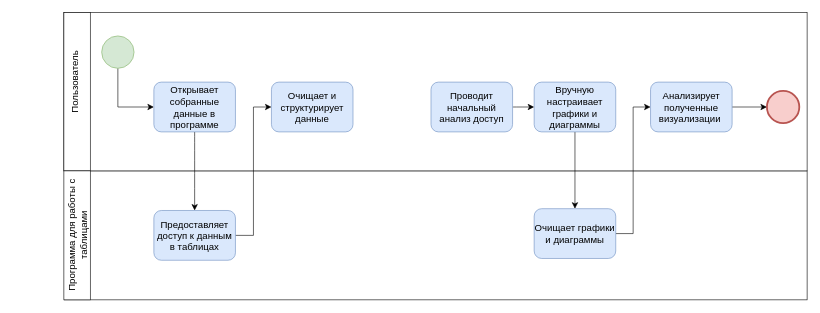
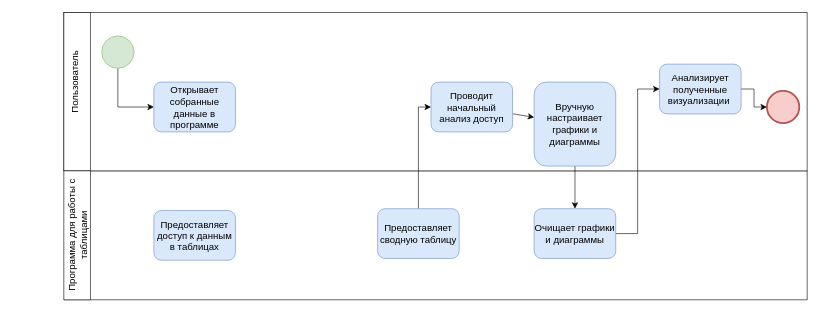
node "Очищает и структурирует данные": removed
node "Вручную настраивает графики и диаграммы": size 82x50 -> 82x84
node "Анализирует полученные визуализации": moved (692, 107) -> (701, 89)
edge "Предоставляет сводную таблицу" -> "Проводит начальный анализ доступ": added
edge "Открывает собранные данные в программе" -> "Предоставляет доступ к данным в таблицах": removed
edge "Предоставляет доступ к данным в таблицах" -> "Очищает и структурирует данные": removed
node "Предоставляет сводную таблицу": added
